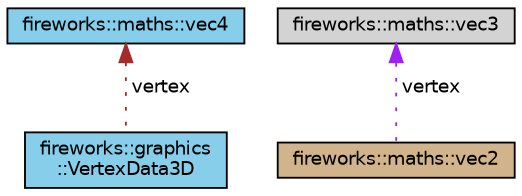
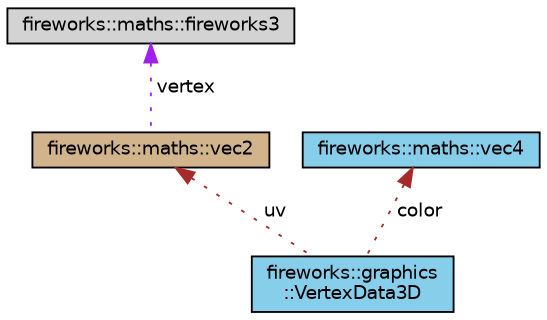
node "fireworks::maths::vec3": label "fireworks::maths::vec3" -> "fireworks::maths::fireworks3"
edge "fireworks::graphics ::VertexData3D" -> "fireworks::maths::vec4": label " vertex" -> " color"
edge "fireworks::graphics ::VertexData3D" -> "fireworks::maths::vec2": added, label "uv"
